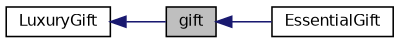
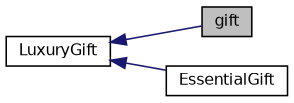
edge "EssentialGift" -> "gift": now "EssentialGift" -> "LuxuryGift"
